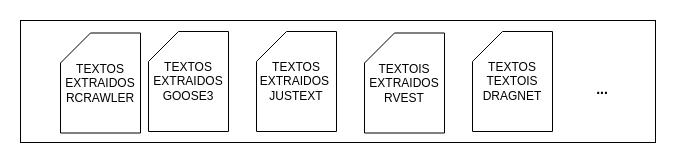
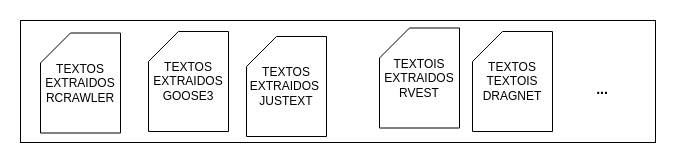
node "TEXTOS EXTRAIDOS JUSTEXT": moved (297, 82) -> (287, 87)
node "TEXTOS EXTRAIDOS RCRAWLER": moved (101, 83) -> (81, 83)
node "TEXTOIS EXTRAIDOS RVEST": moved (405, 83) -> (420, 78)
